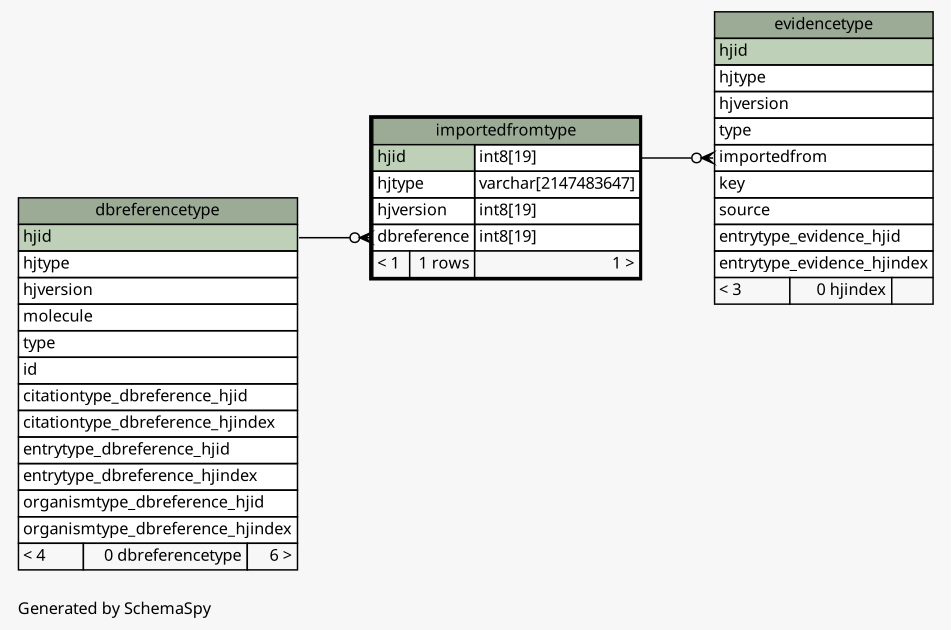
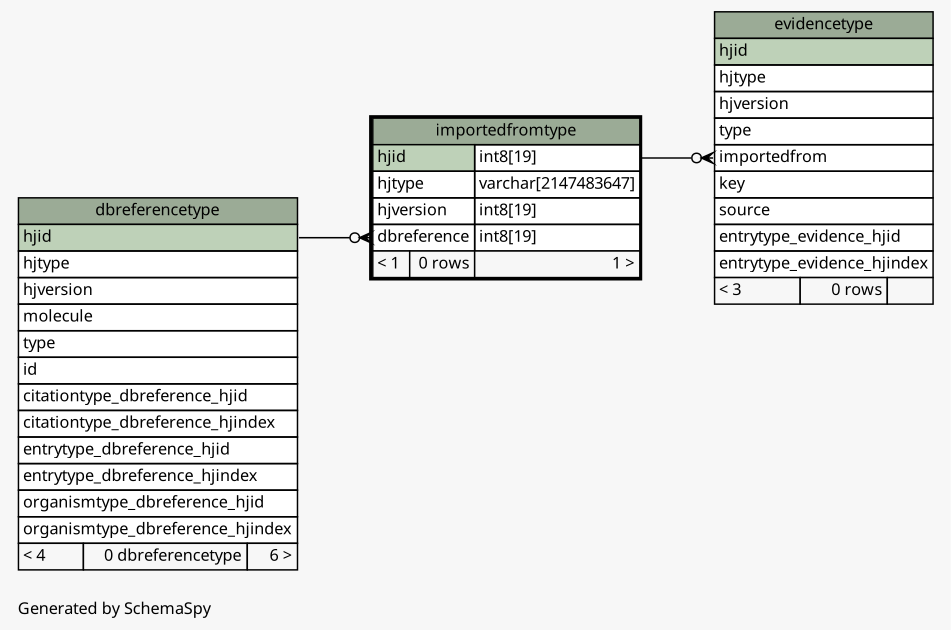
node "importedfromtype": text "1 rows" -> "0 rows"
node "evidencetype": text "0 hjindex" -> "0 rows"
